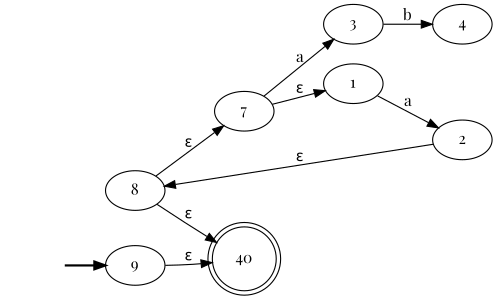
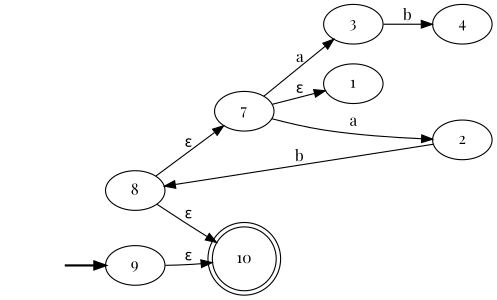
edge "1" -> "2": now "7" -> "2"
edge "2" -> "8": label "ε" -> "b"
node "40": label "40" -> "10"
